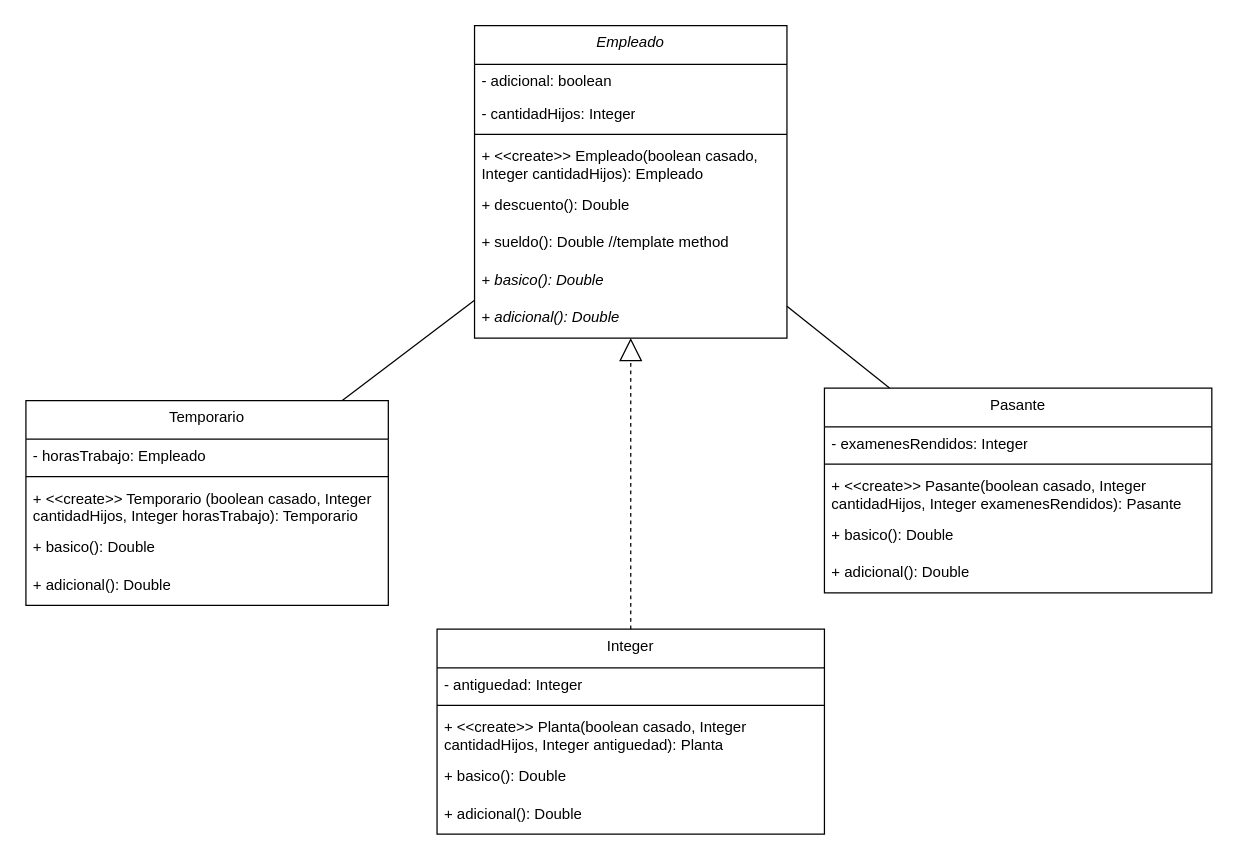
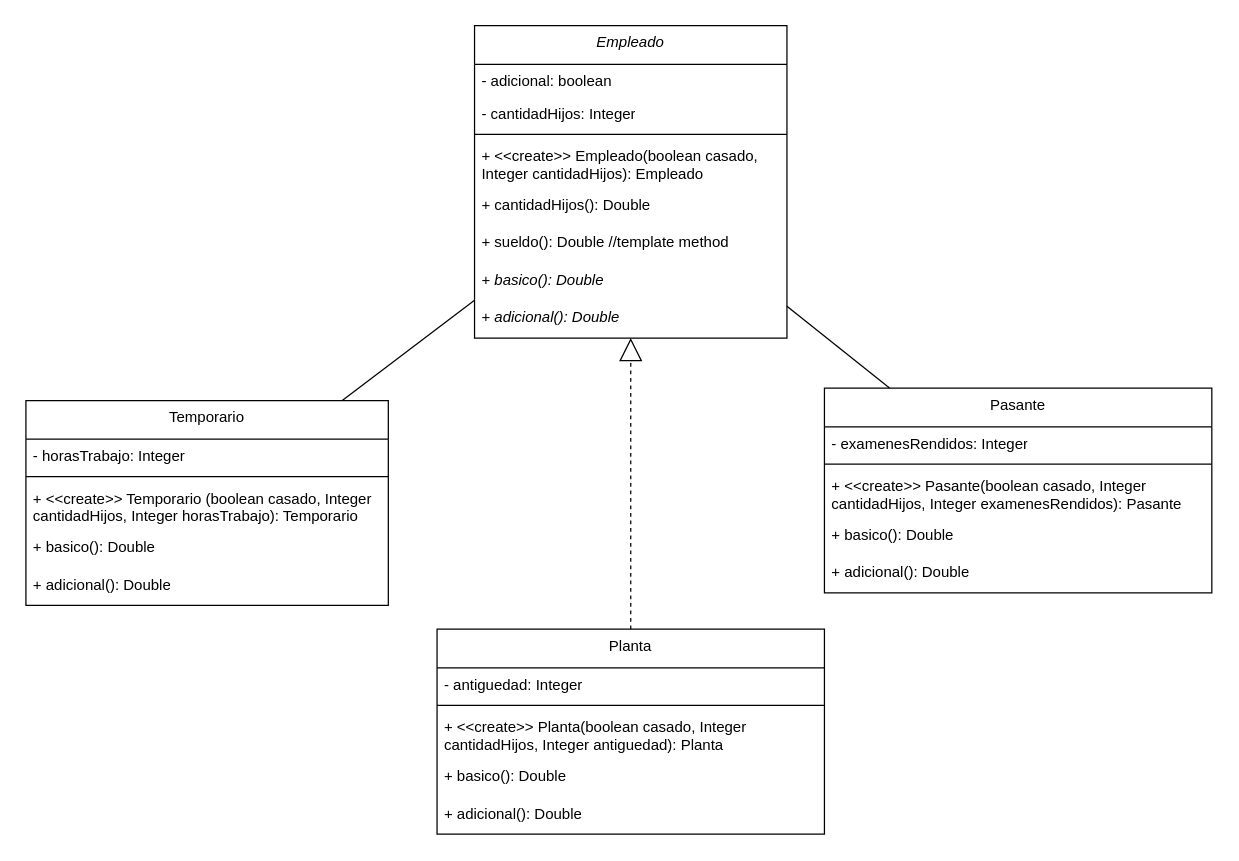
node "+ descuento(): Double": label "+ descuento(): Double" -> "+ cantidadHijos(): Double"
node "- horasTrabajo: Empleado": label "- horasTrabajo: Empleado" -> "- horasTrabajo: Integer"
node "Integer": label "Integer" -> "Planta"
